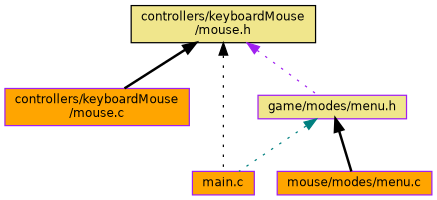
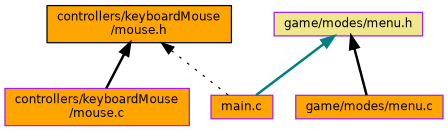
node "controllers/keyboardMouse /mouse.h": fillcolor khaki -> orange
edge "game/modes/menu.h" -> "controllers/keyboardMouse /mouse.h": removed
edge "main.c" -> "game/modes/menu.h": style dotted -> bold
node "mouse/modes/menu.c": label "mouse/modes/menu.c" -> "game/modes/menu.c"
